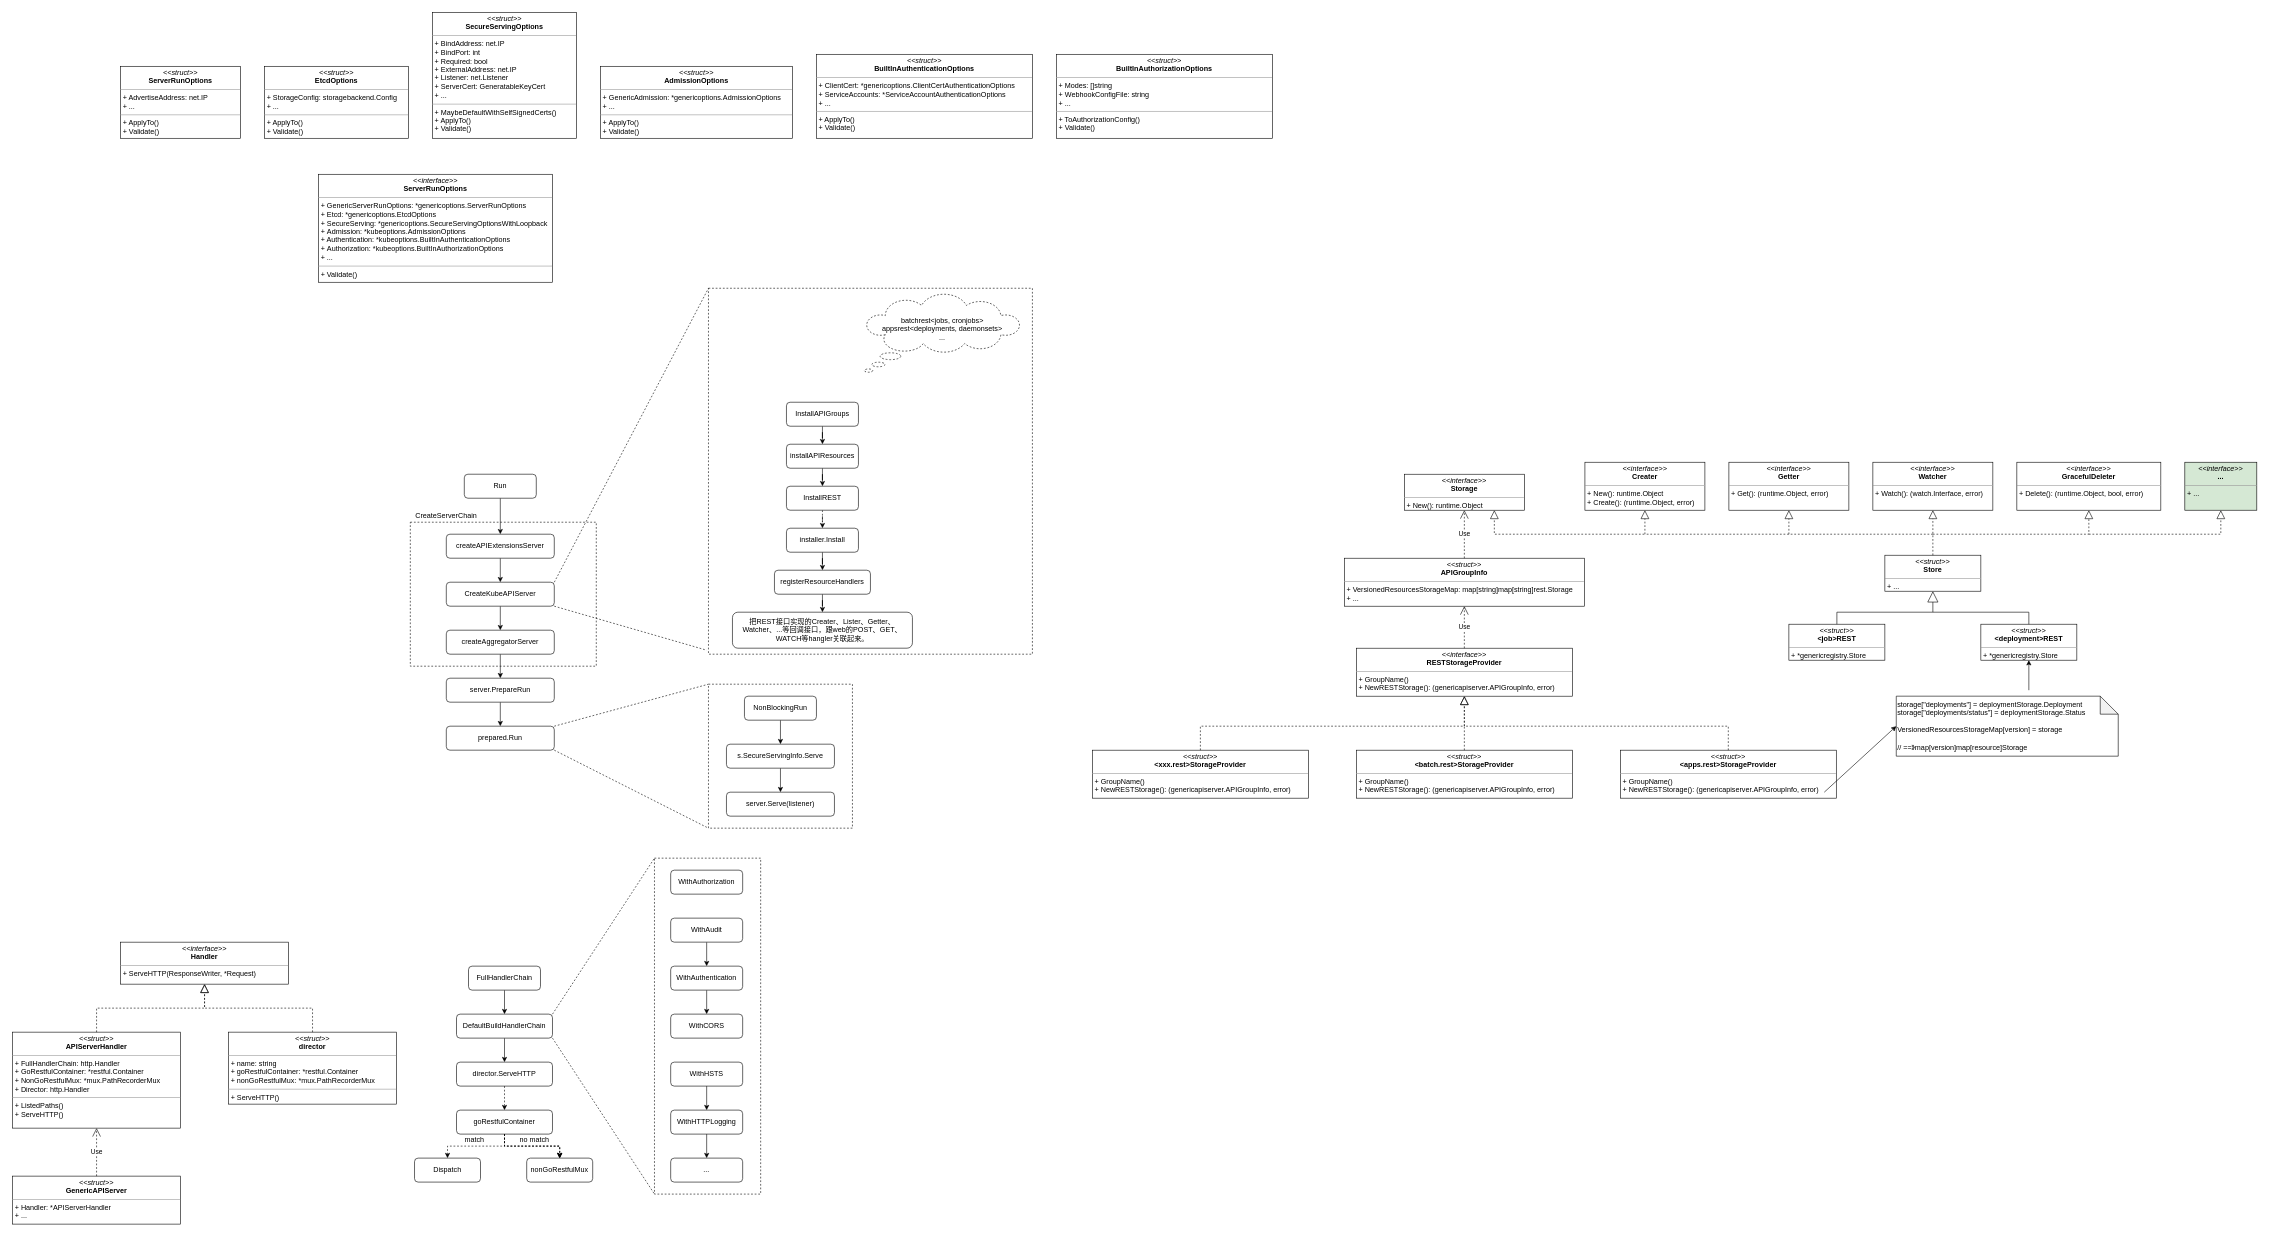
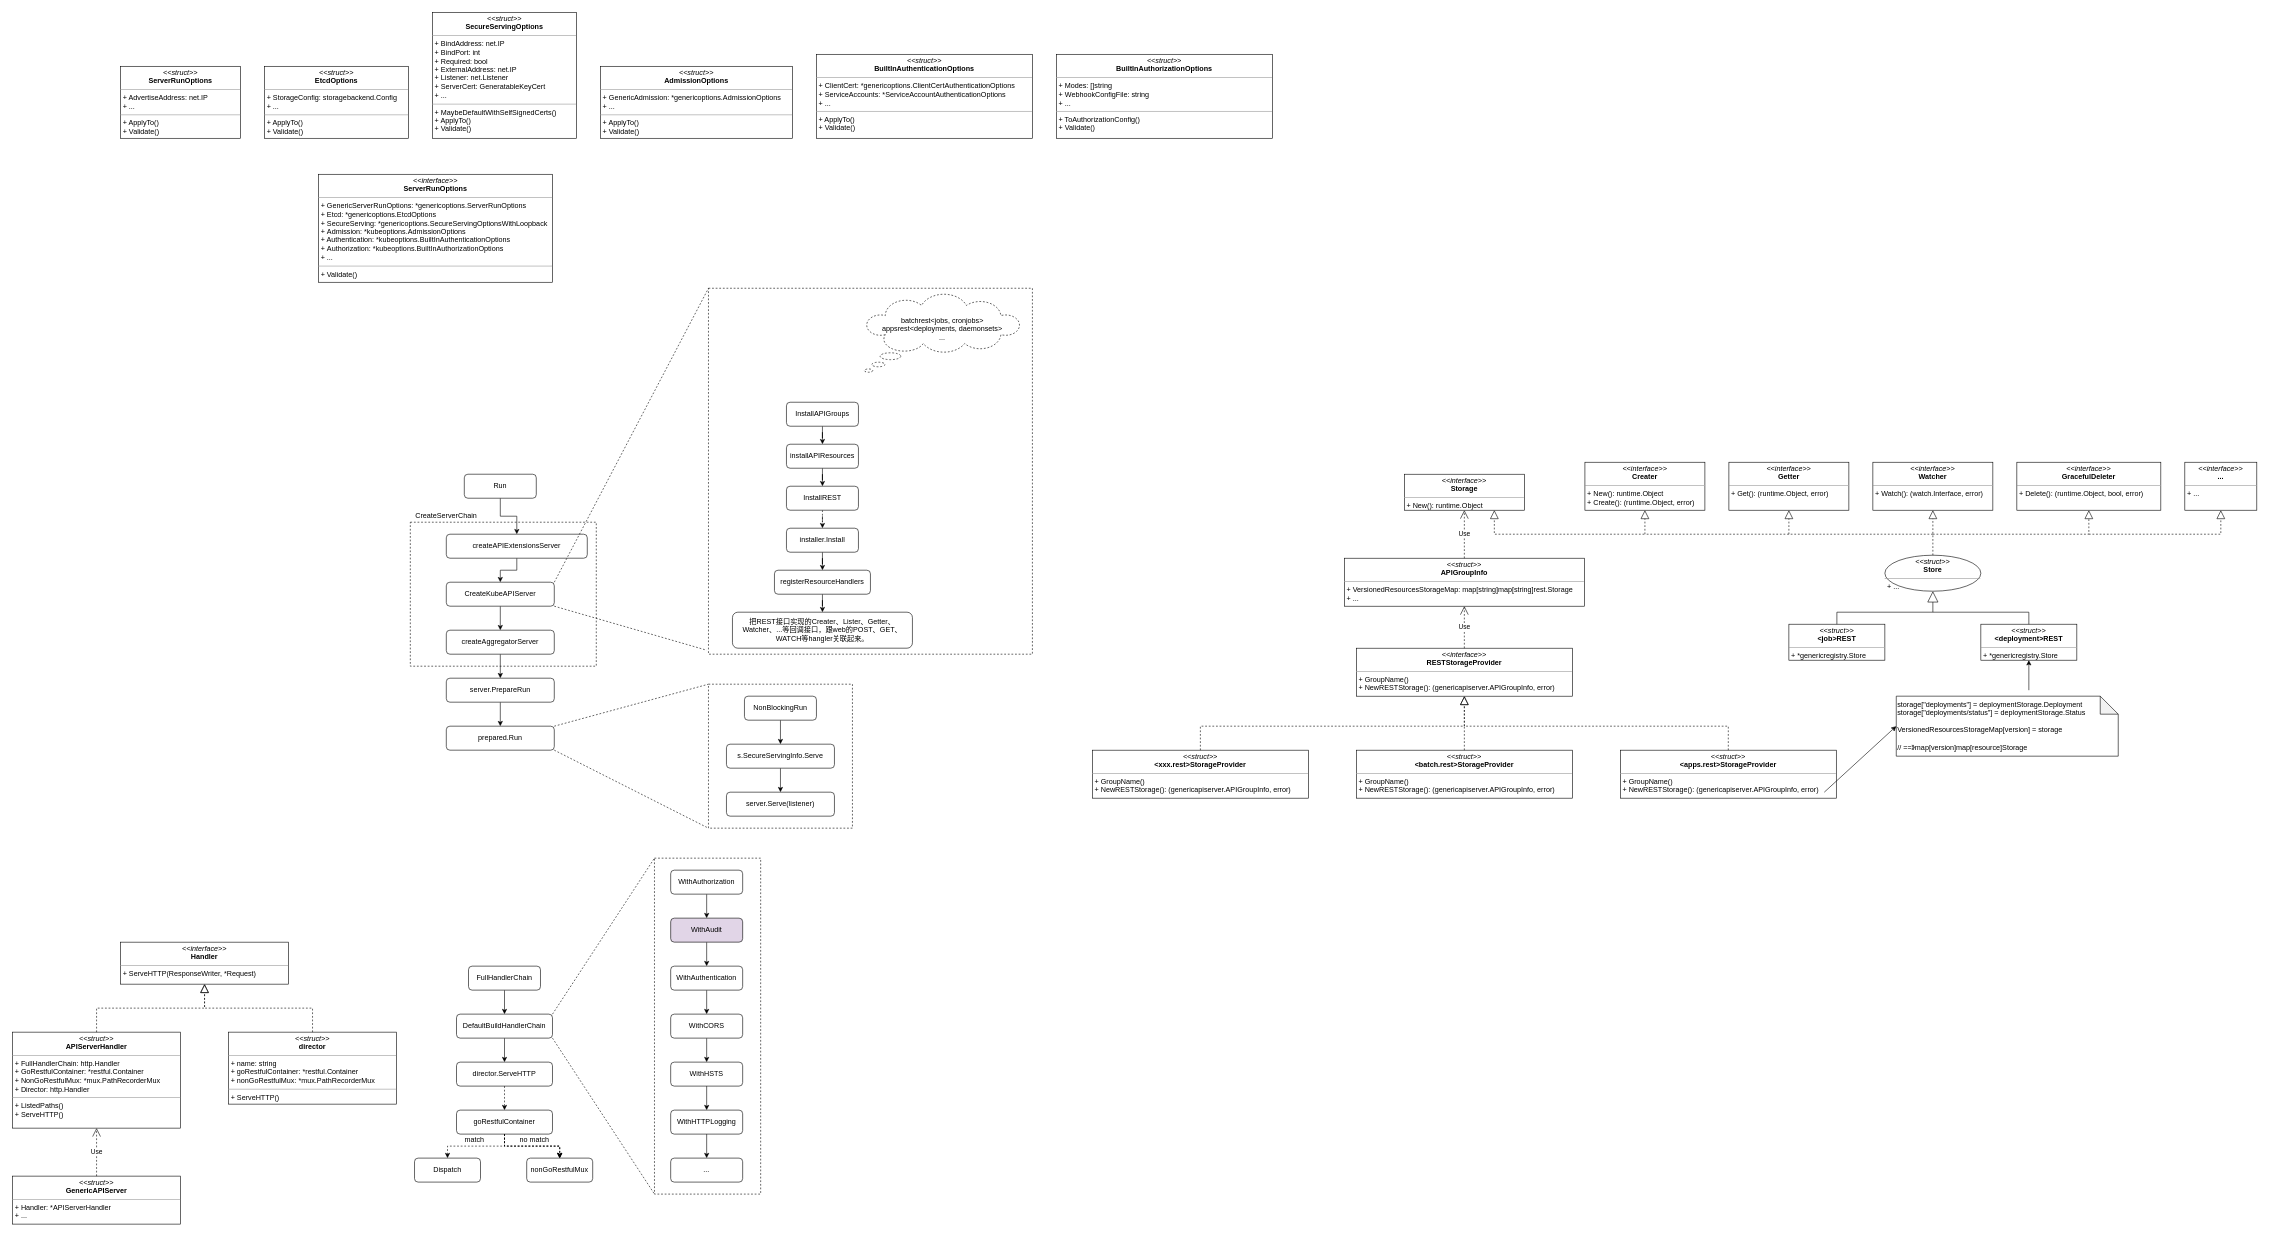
node "<<interface>> ... + ...": fillcolor #d5e8d4 -> #ffffff
node "createAPIExtensionsServer": size 108x24 -> 141x24
node "<<struct>> Store + ...": shape rectangle -> ellipse
edge "WithAuthorization" -> "WithAudit": added
node "WithAudit": fillcolor #ffffff -> #e1d5e7
edge "WithCORS" -> "WithHSTS": added
